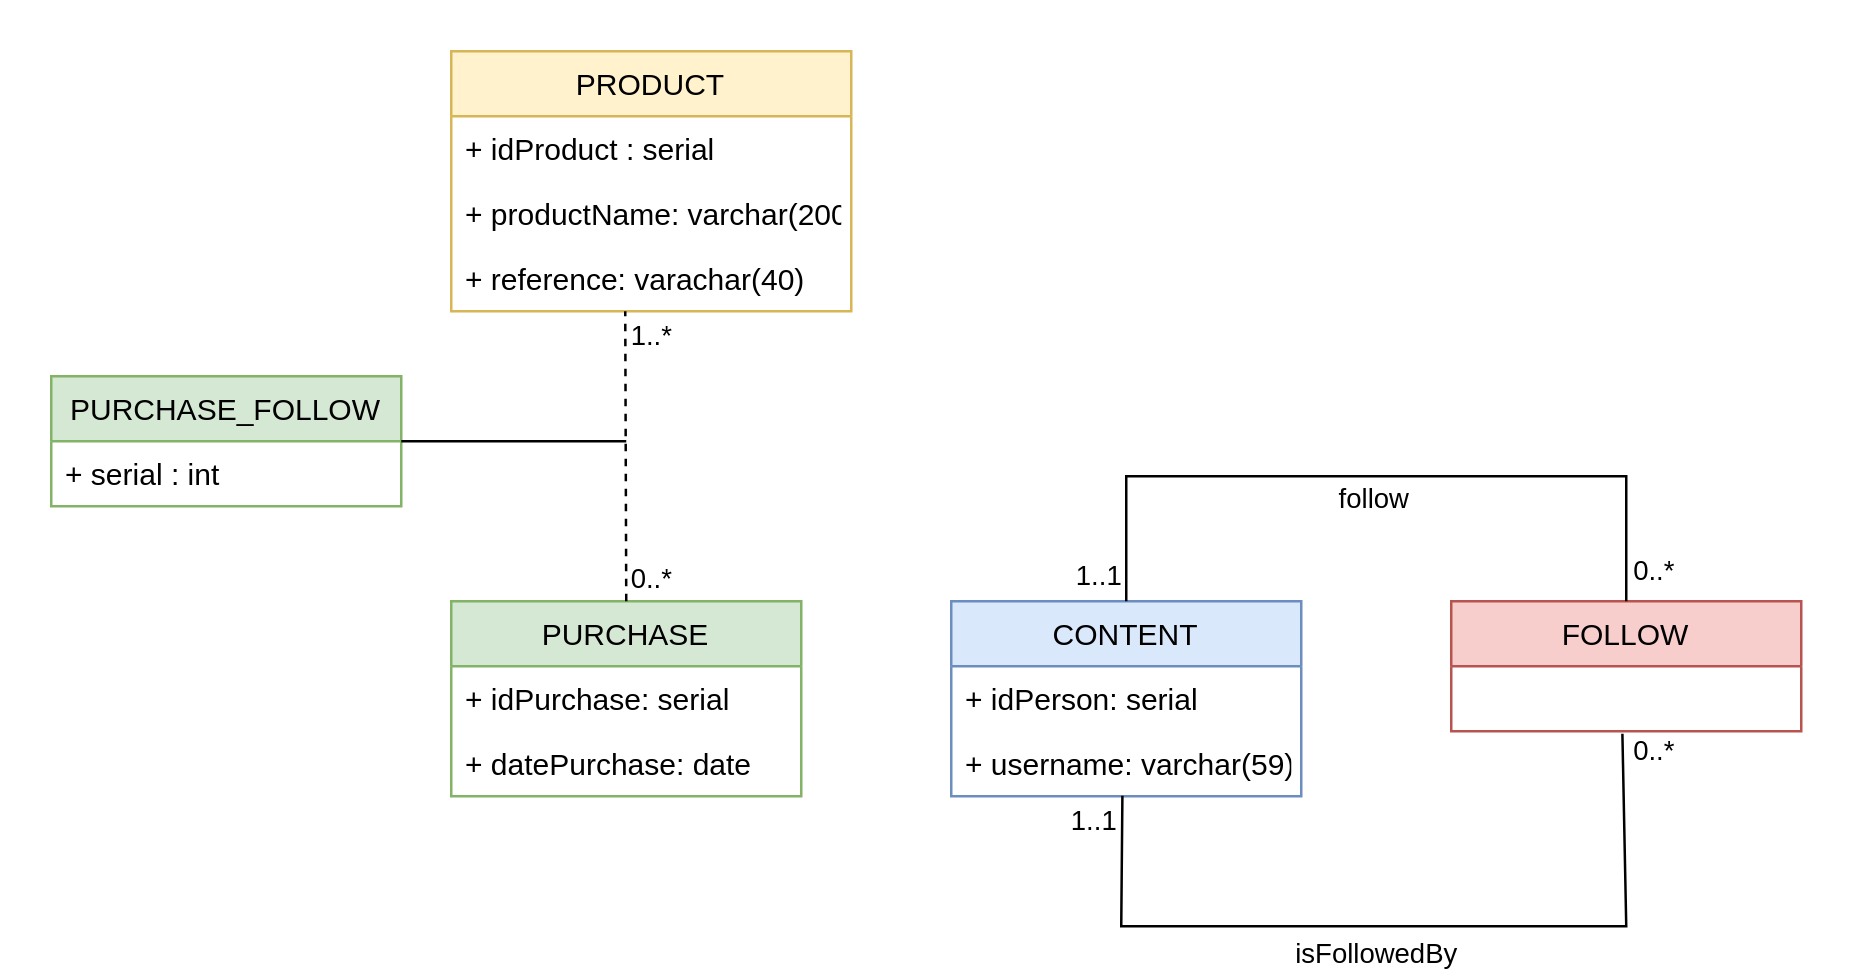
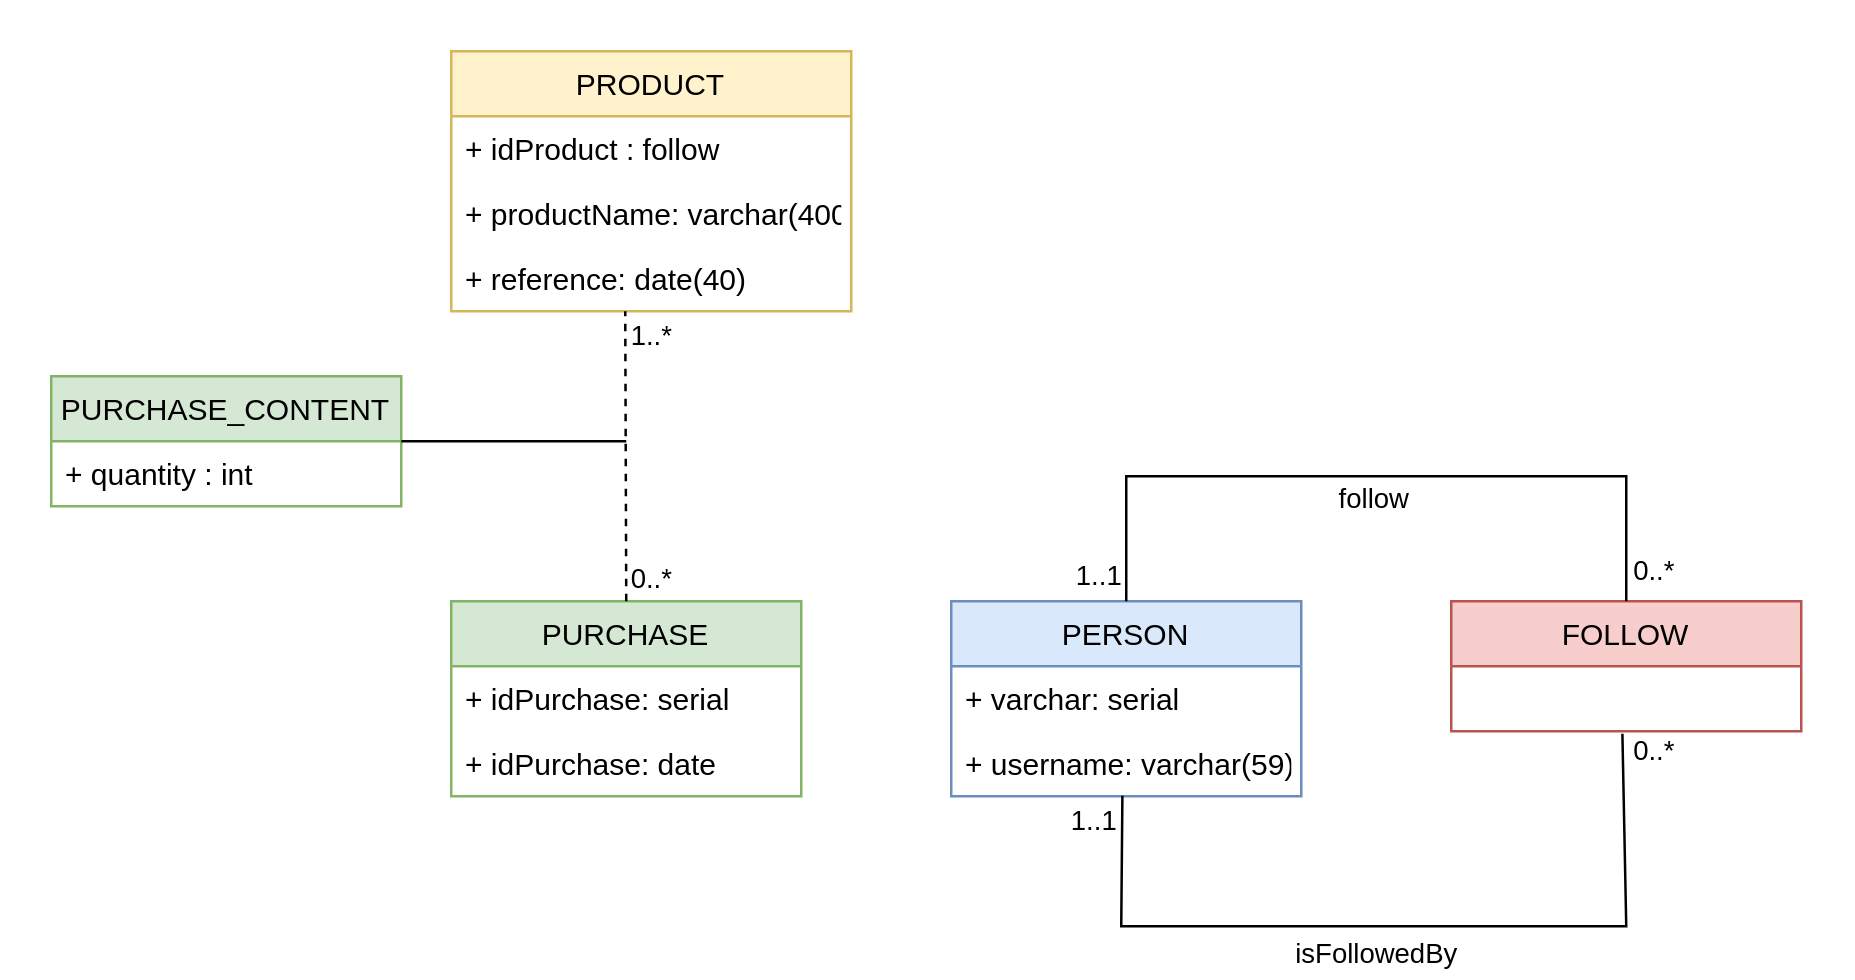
node "+ idProduct : serial": label "+ idProduct : serial" -> "+ idProduct : follow"
node "+ productName: varchar(200)": label "+ productName: varchar(200)" -> "+ productName: varchar(400)"
node "+ reference: varachar(40)": label "+ reference: varachar(40)" -> "+ reference: date(40)"
node "PURCHASE_FOLLOW": label "PURCHASE_FOLLOW" -> "PURCHASE_CONTENT"
node "+ serial : int": label "+ serial : int" -> "+ quantity : int"
node "CONTENT": label "CONTENT" -> "PERSON"
node "+ idPerson: serial": label "+ idPerson: serial" -> "+ varchar: serial"
node "+ datePurchase: date": label "+ datePurchase: date" -> "+ idPurchase: date"
